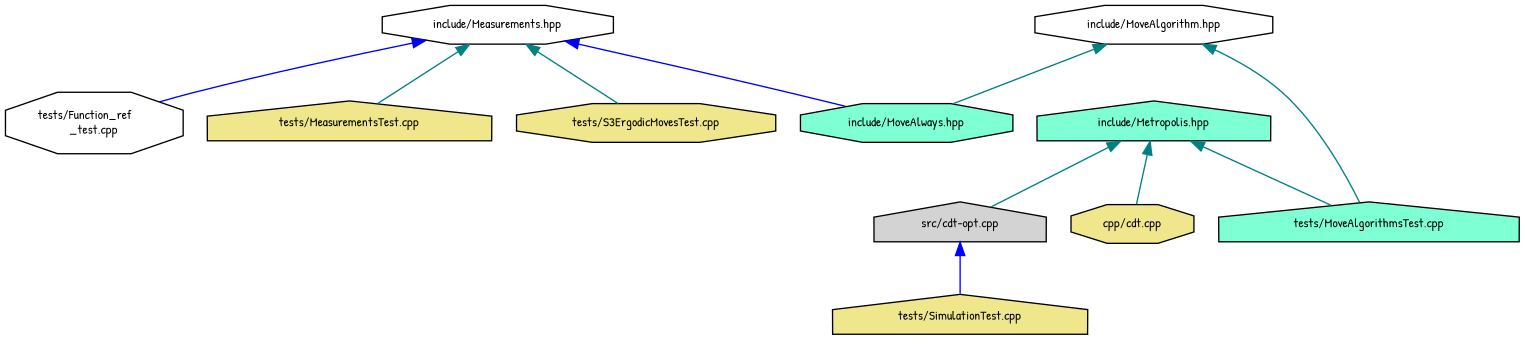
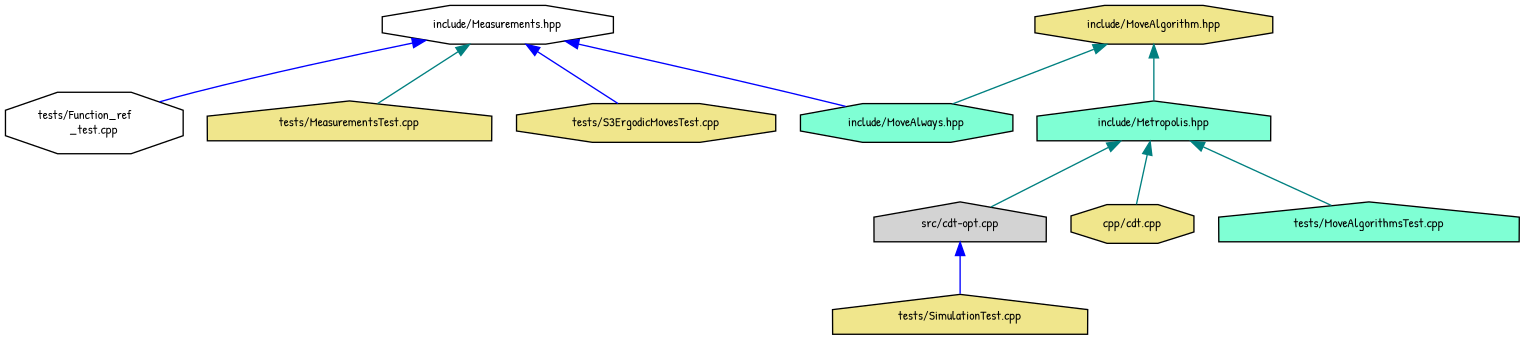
node "include/MoveAlgorithm.hpp": fillcolor white -> khaki
edge "tests/S3ErgodicMovesTest.cpp" -> "include/Measurements.hpp": color teal -> blue
edge "tests/MoveAlgorithmsTest.cpp" -> "include/MoveAlgorithm.hpp": now "include/Metropolis.hpp" -> "include/MoveAlgorithm.hpp"
